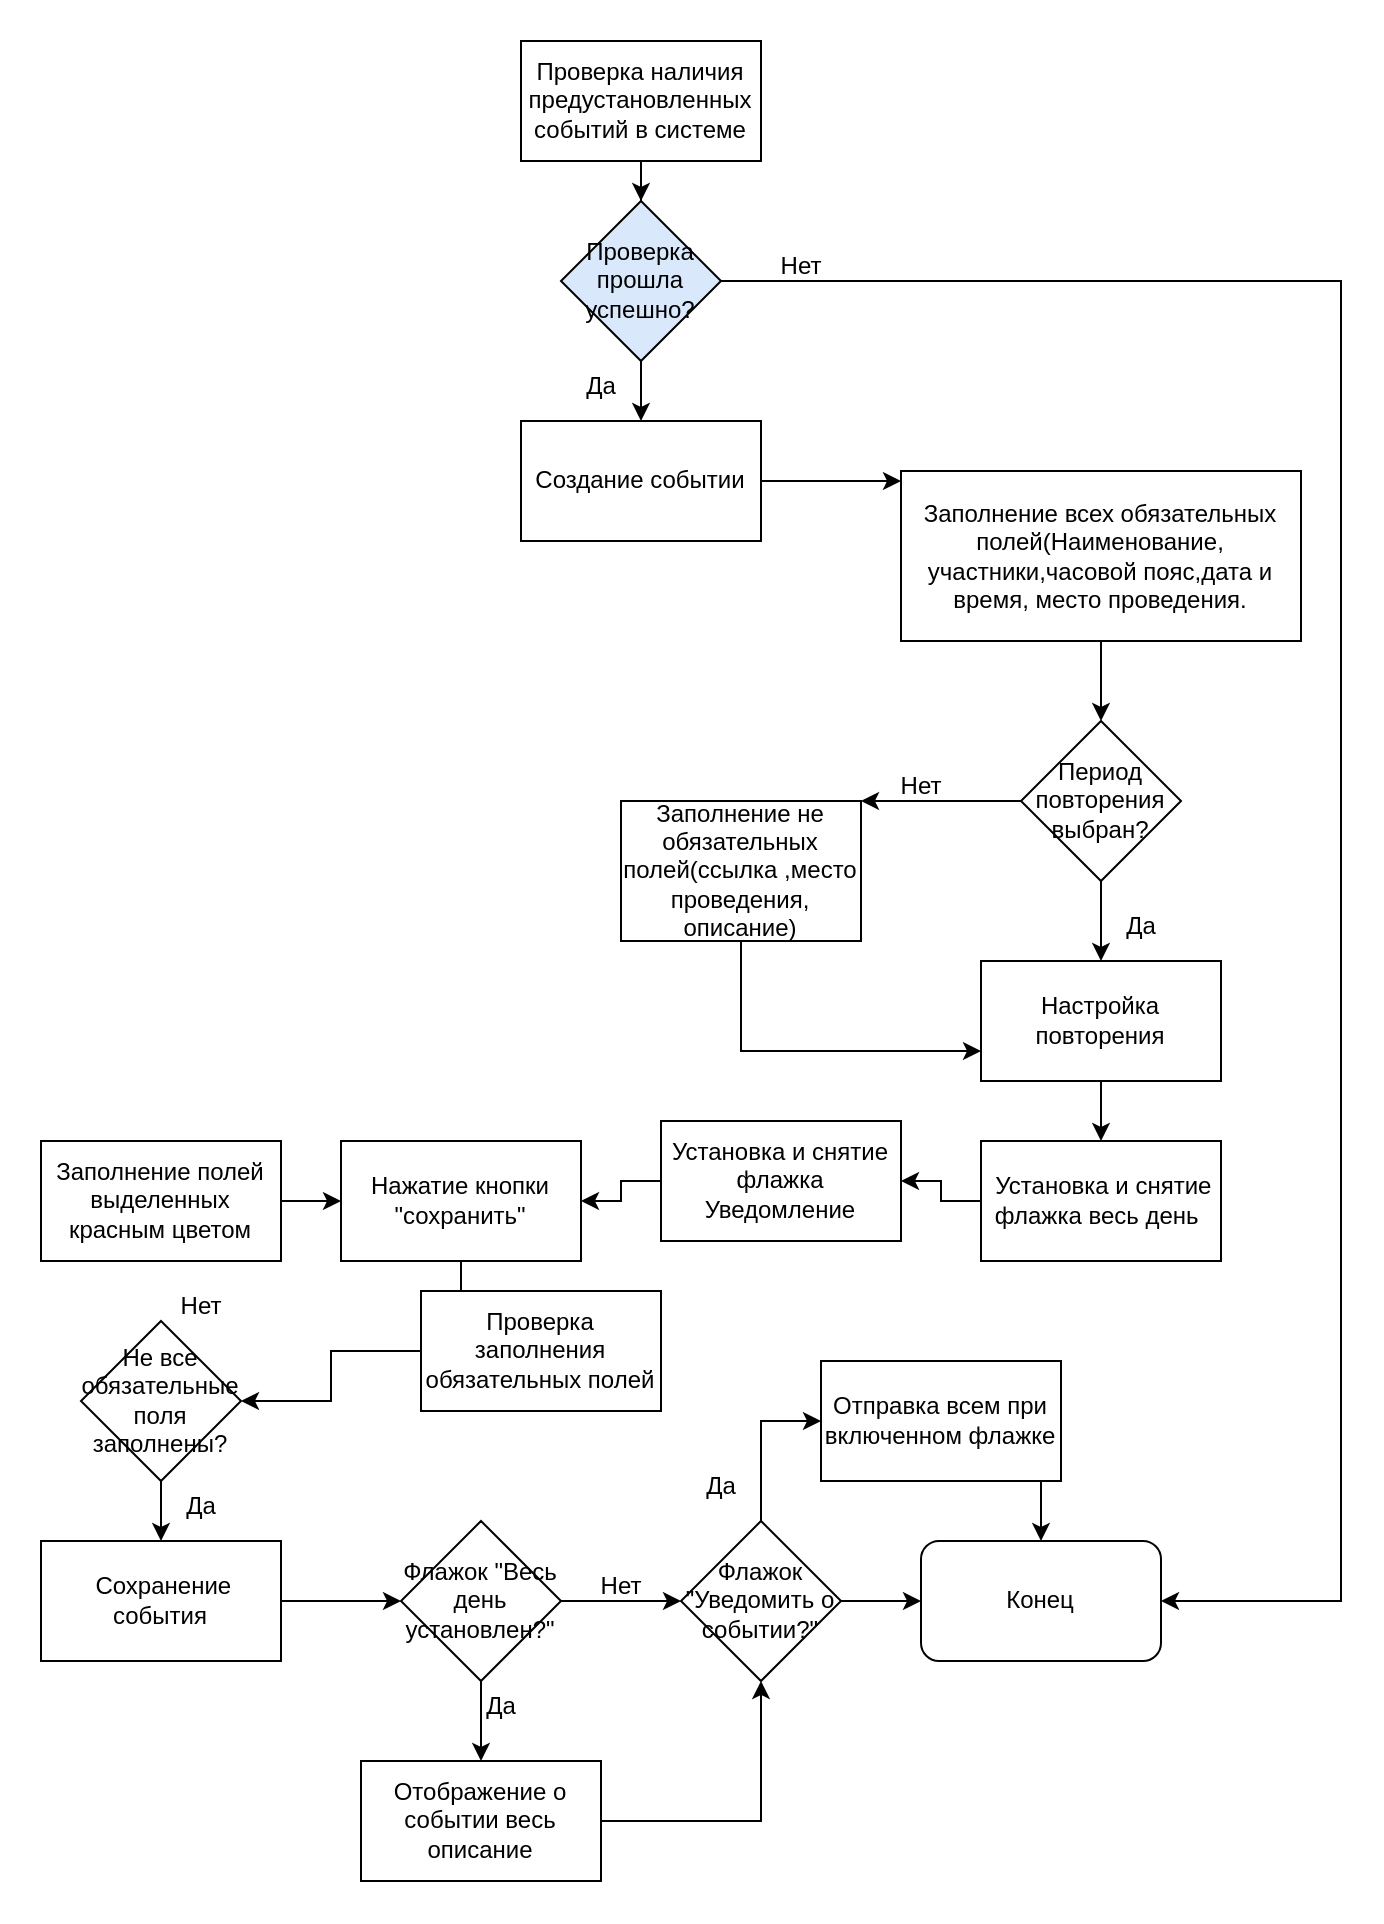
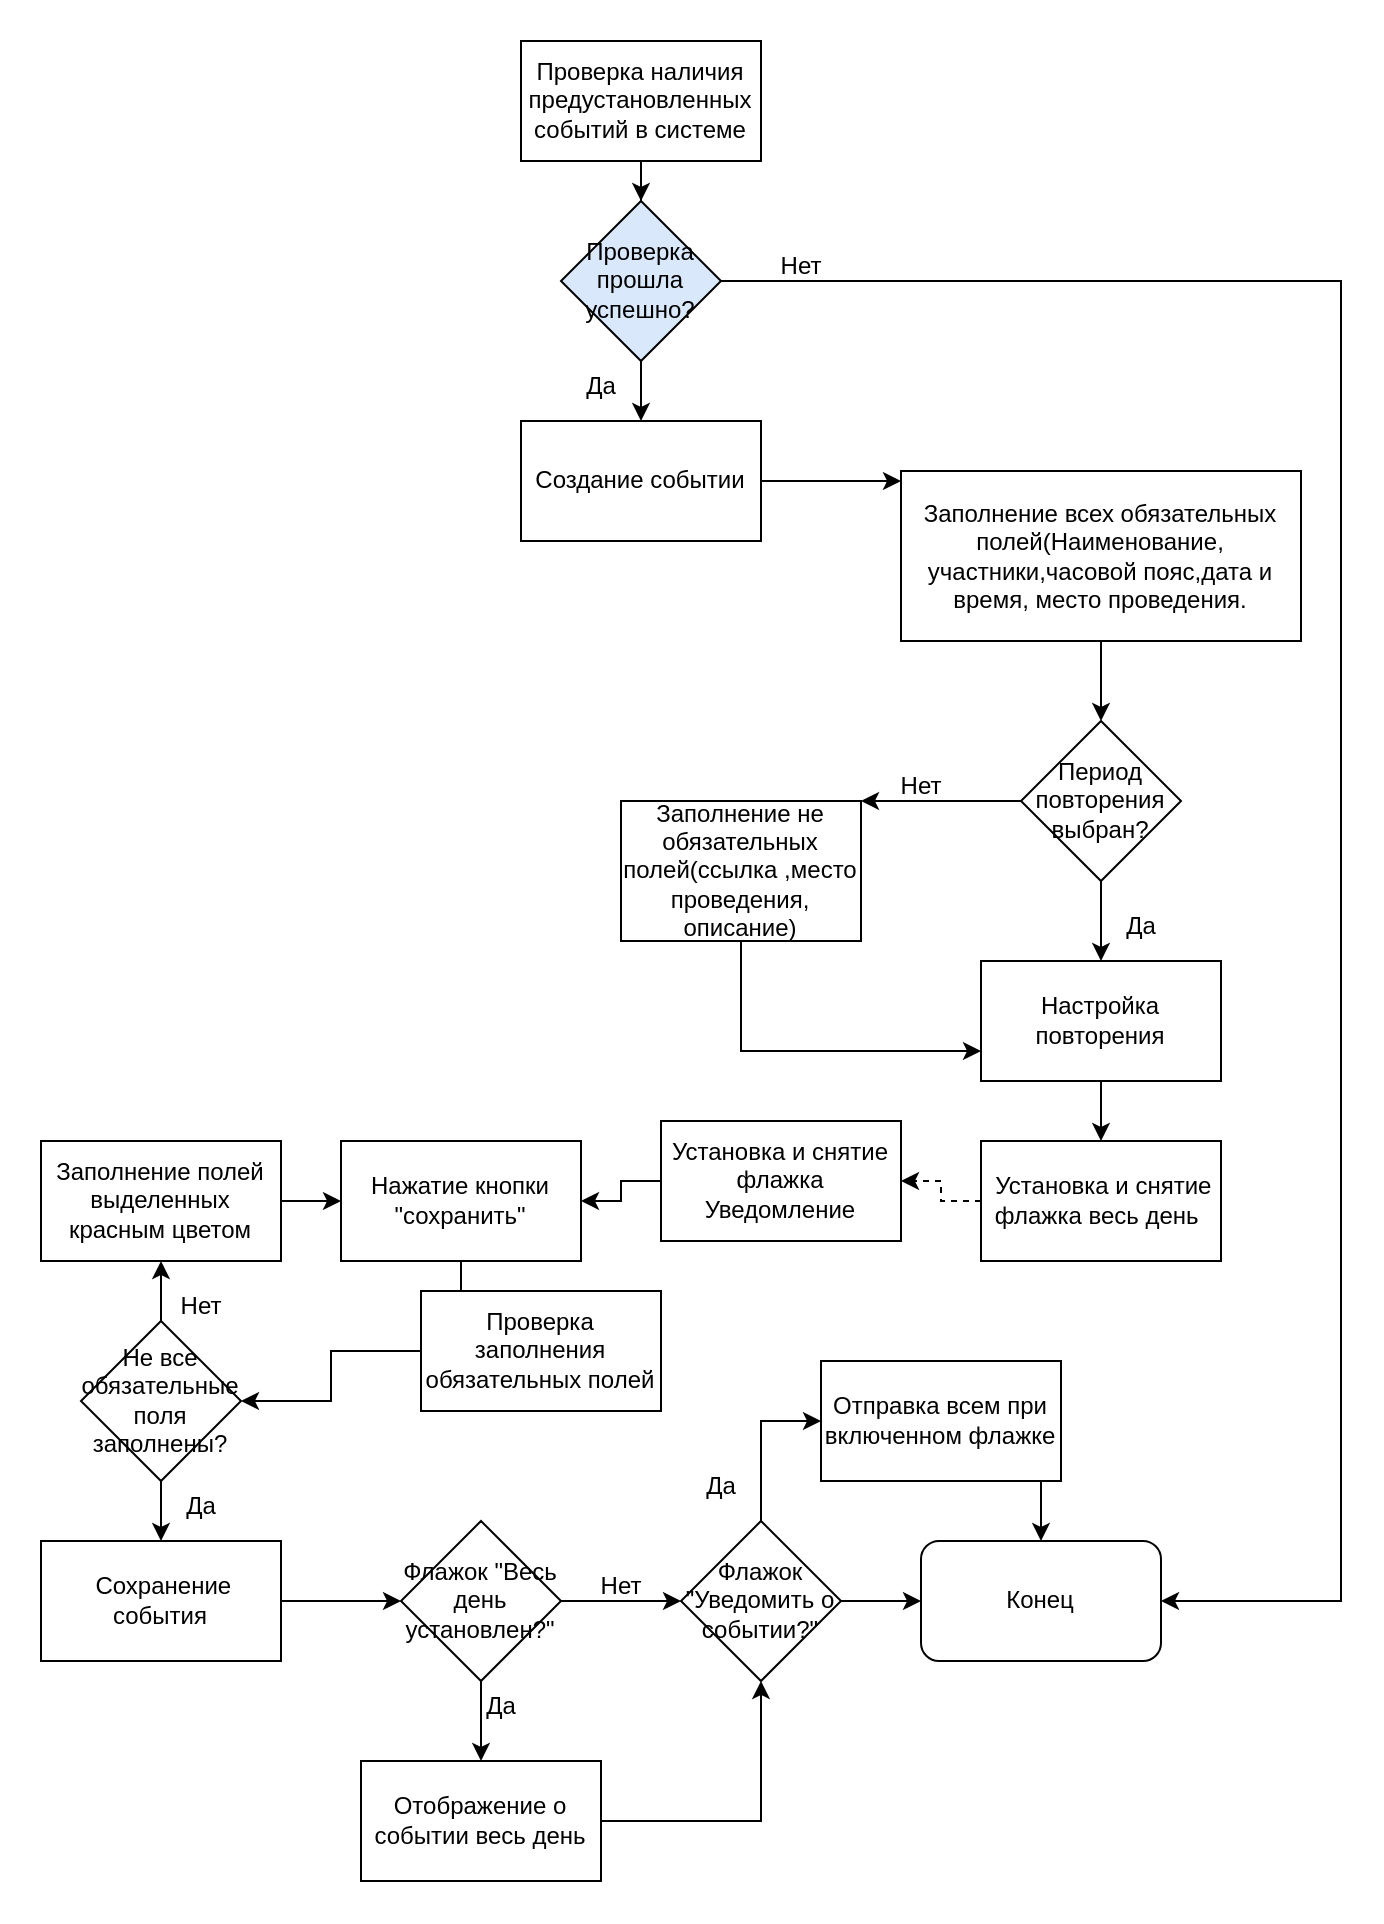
edge "Установка и снятие флажка весь день" -> "Установка и снятие флажка Уведомление": style solid -> dashed
edge "Не все обязательные поля заполнены?" -> "Заполнение полей выделенных красным цветом": added
node "Отображение о событии весь описание": label "Отображение о событии весь описание" -> "Отображение о событии весь день"
